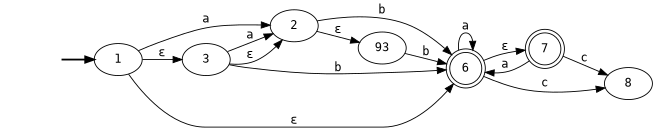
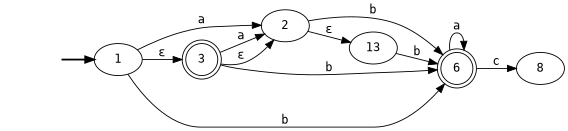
node "93": label "93" -> "13"
node "7": removed
node "3": shape ellipse -> doublecircle
edge "1" -> "6": label "ε" -> "b"
